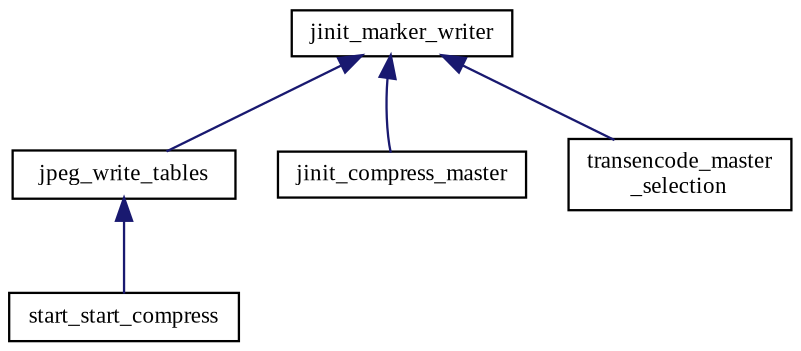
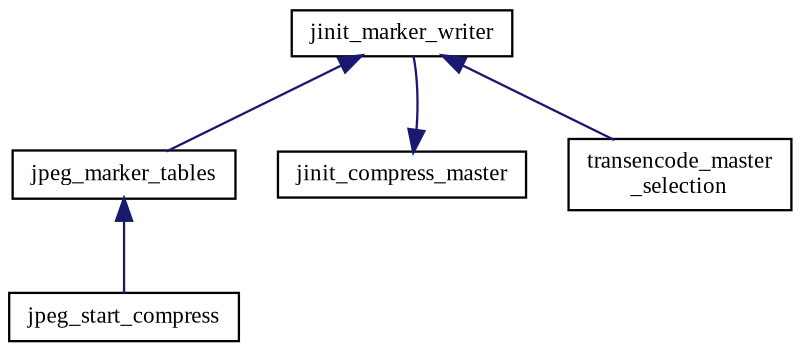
edge "jinit_compress_master" -> "jinit_marker_writer": reversed
node "jpeg_write_tables": label "jpeg_write_tables" -> "jpeg_marker_tables"
node "start_start_compress": label "start_start_compress" -> "jpeg_start_compress"
